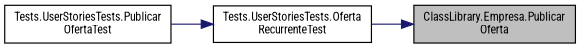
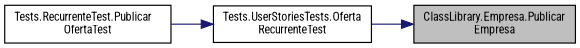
node "Tests.UserStoriesTests.Publicar OfertaTest": label "Tests.UserStoriesTests.Publicar OfertaTest" -> "Tests.RecurrenteTest.Publicar OfertaTest"
node "ClassLibrary.Empresa.Publicar Oferta": label "ClassLibrary.Empresa.Publicar Oferta" -> "ClassLibrary.Empresa.Publicar Empresa"
